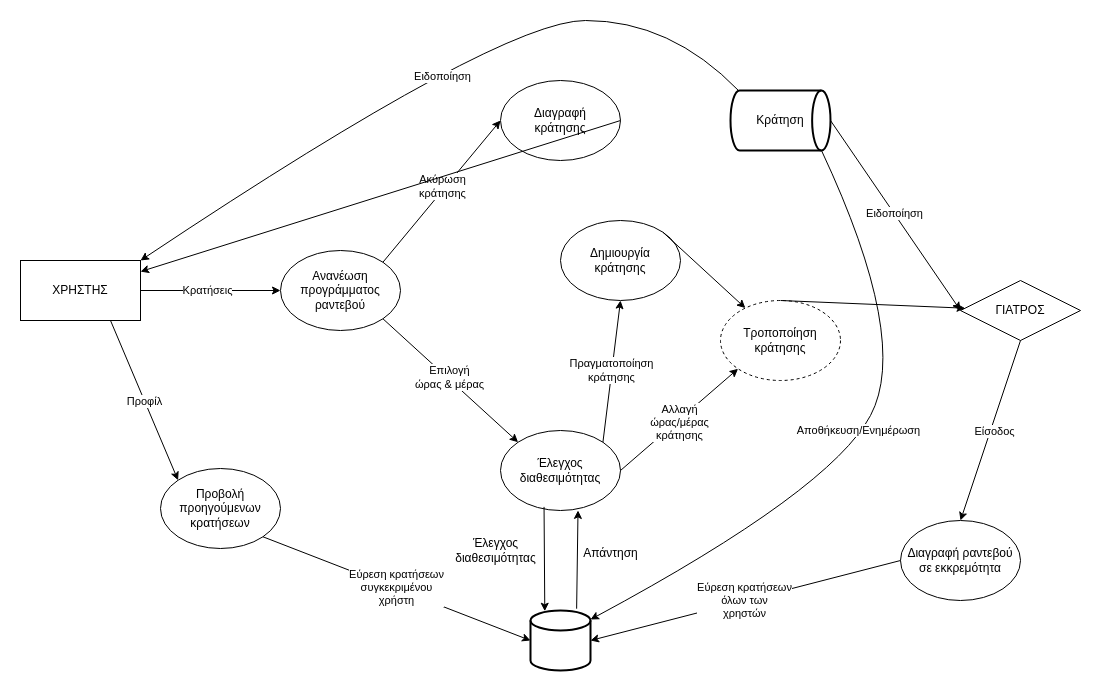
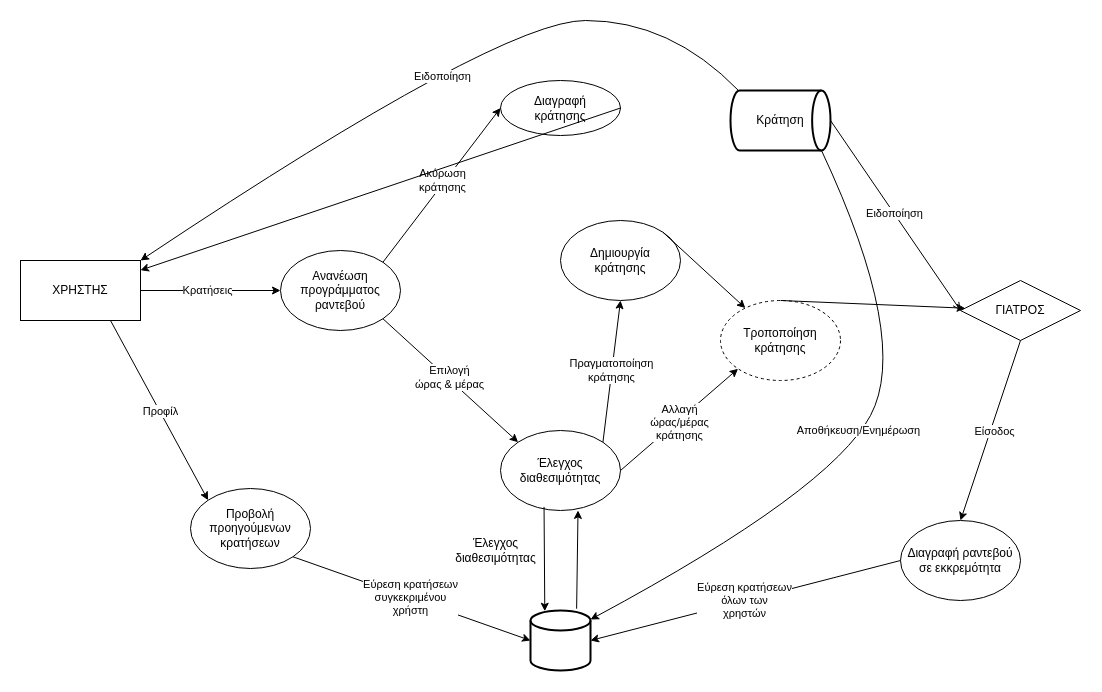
node "Διαγραφή κράτησης": size 120x80 -> 120x55
edge "Κράτηση" -> "ΓΙΑΤΡΟΣ": arrowhead classic -> open
node "Προβολή προηγούμενων κρατήσεων": moved (221, 509) -> (251, 529)
node "Απάντηση": removed
